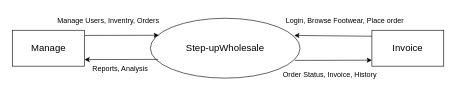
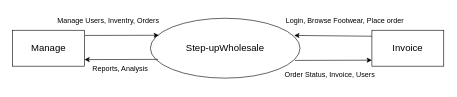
node "Order Status, Invoice, History": label "Order Status, Invoice, History" -> "Order Status, Invoice, Users"
